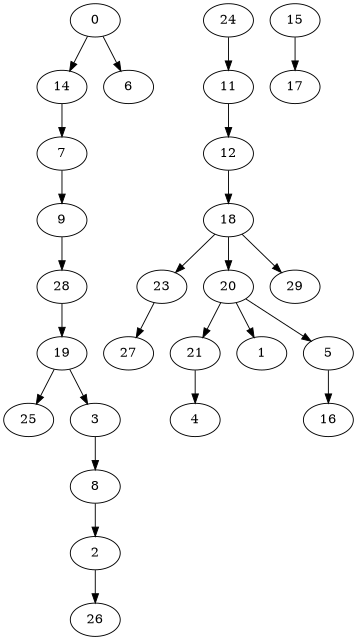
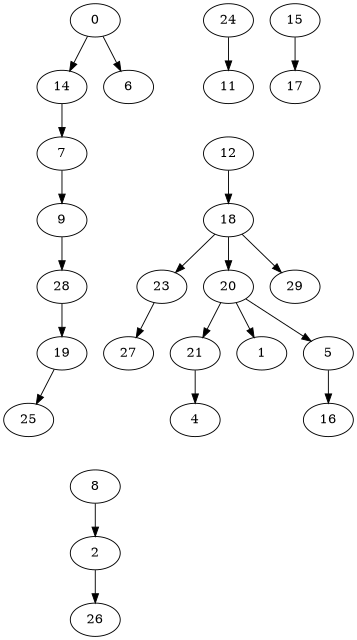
edge "11" -> "12": removed
node "3": removed
